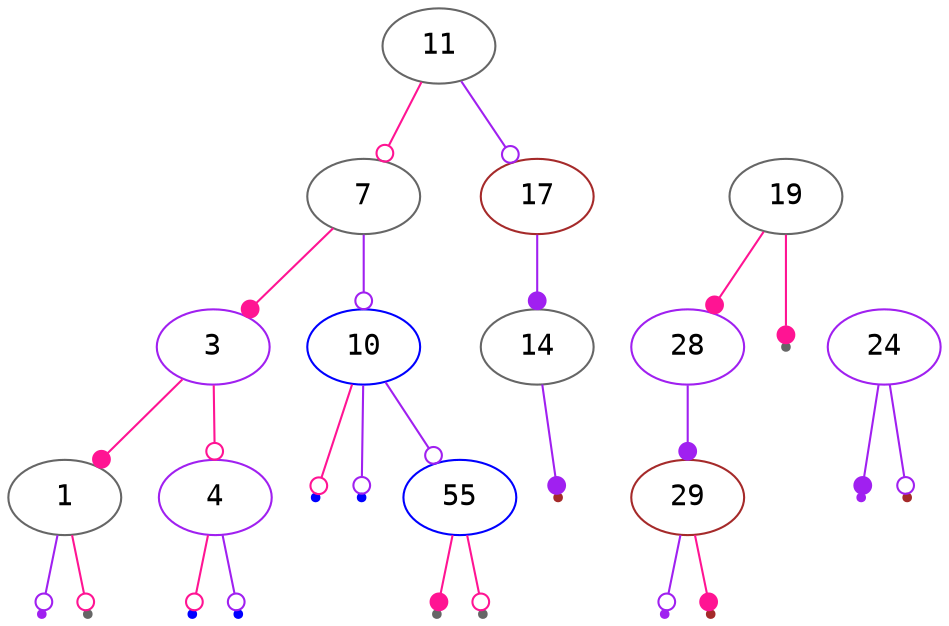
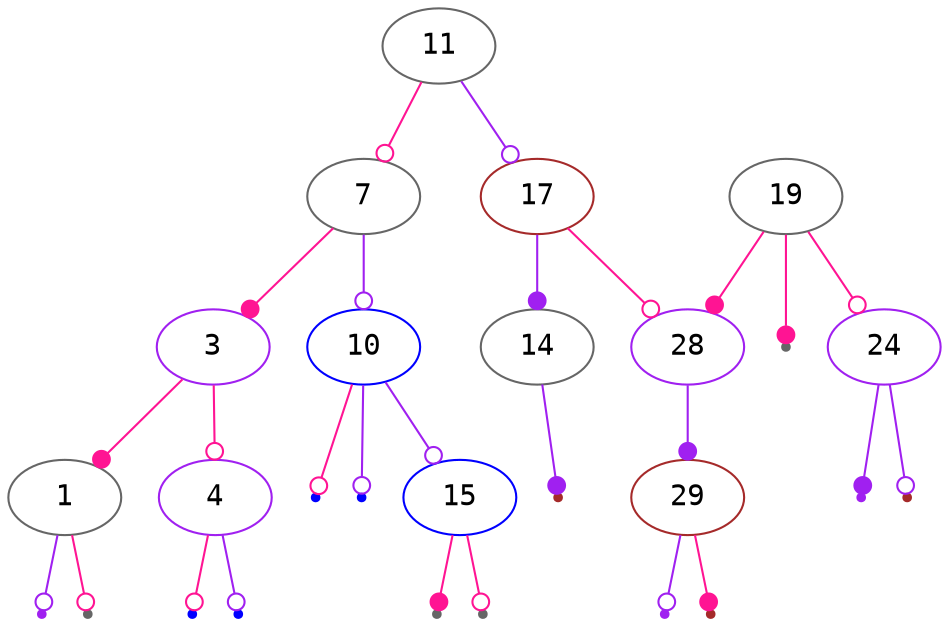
edge "19" -> "24": added
edge "17" -> "28": added
node "55": label "55" -> "15"
